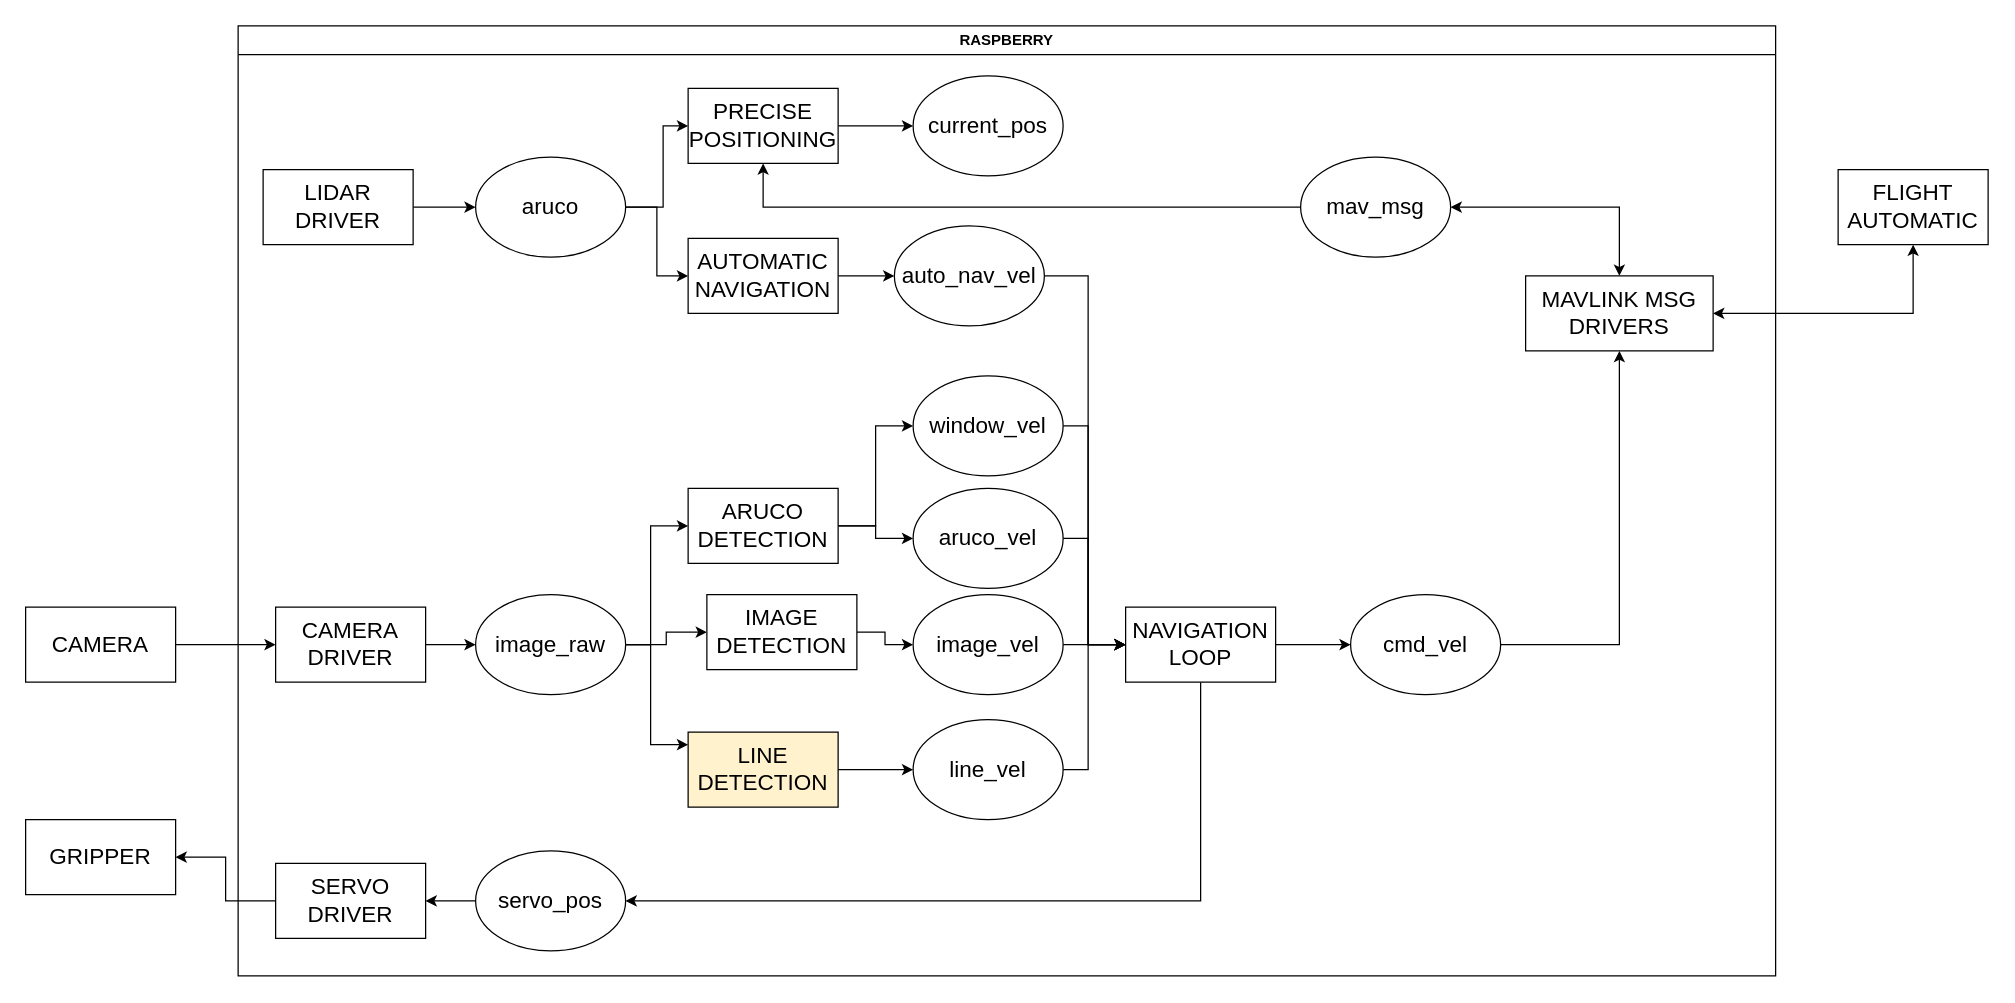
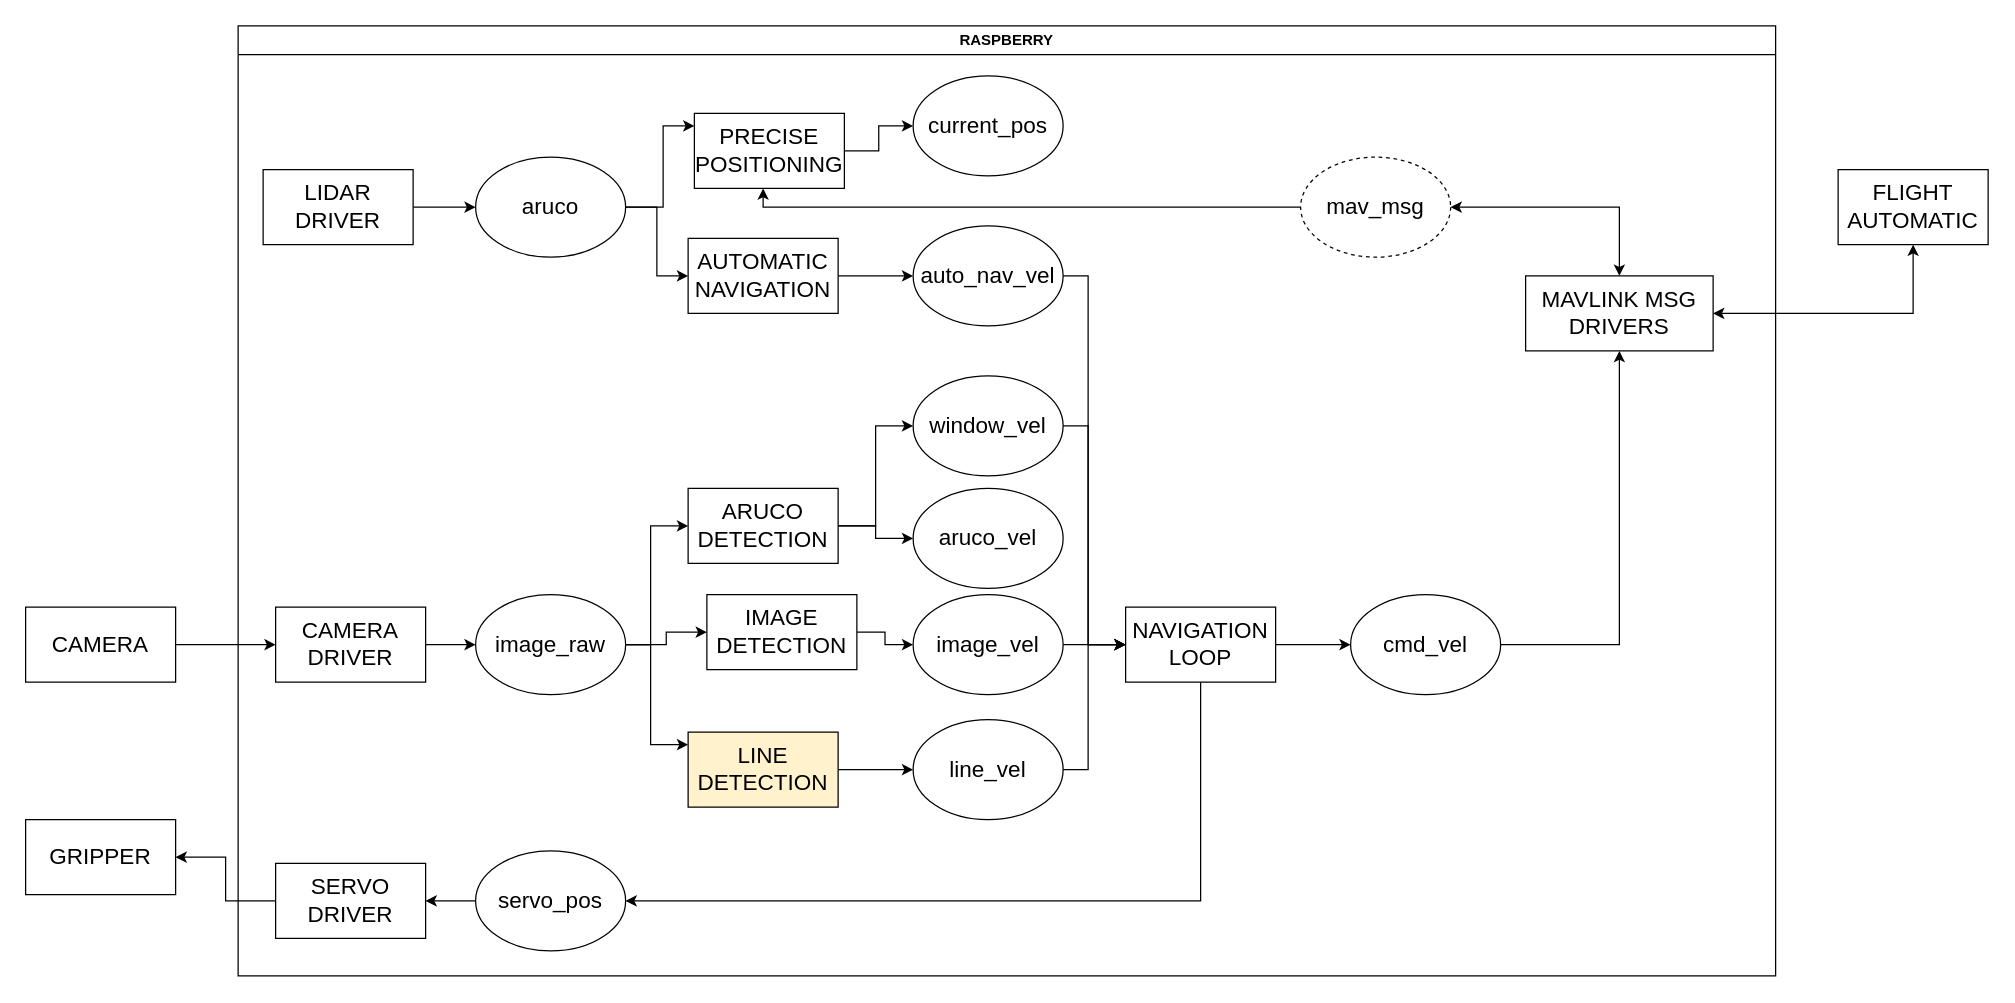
node "PRECISE POSITIONING": moved (763, 126) -> (769, 151)
node "mav_msg": style solid -> dashed
node "auto_nav_vel": moved (969, 276) -> (988, 276)
edge "aruco_vel" -> "NAVIGATION LOOP": removed
